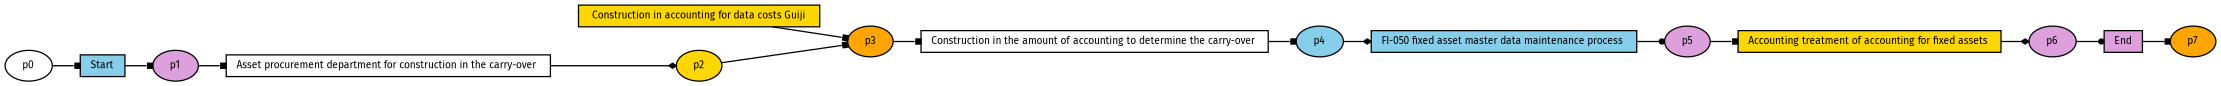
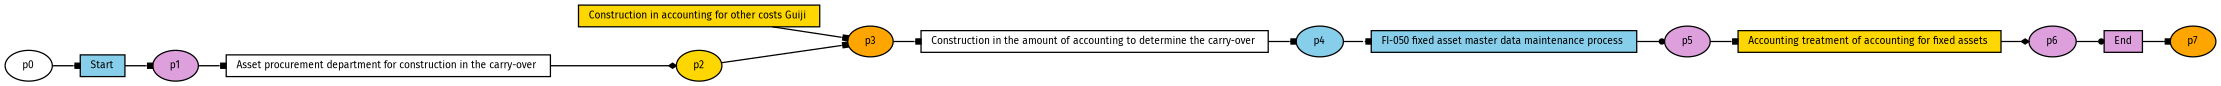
node "Construction in accounting for data costs Guiji": label "Construction in accounting for data costs Guiji" -> "Construction in accounting for other costs Guiji"
edge "p4" -> "FI-050 fixed asset master data maintenance process": arrowhead diamond -> box
